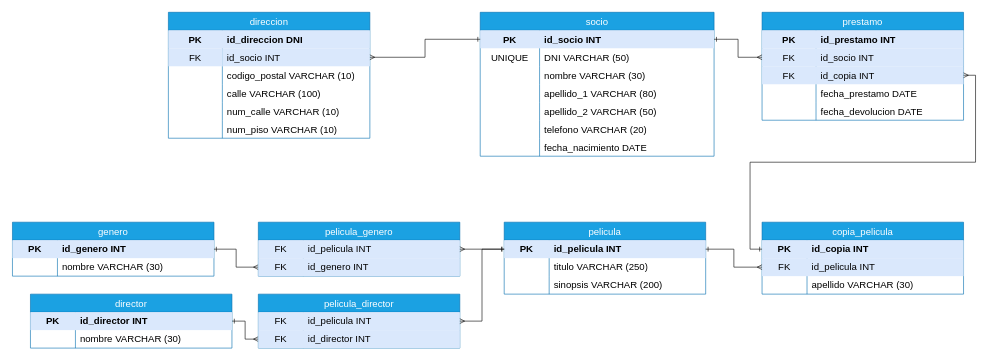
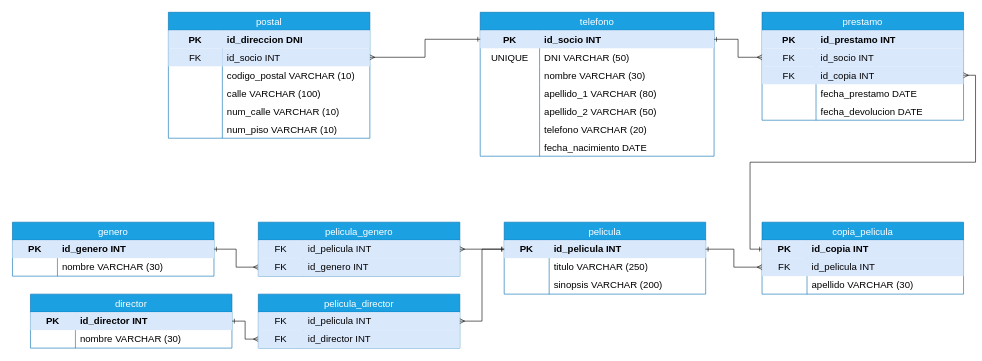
node "direccion": label "direccion" -> "postal"
node "socio": label "socio" -> "telefono"
